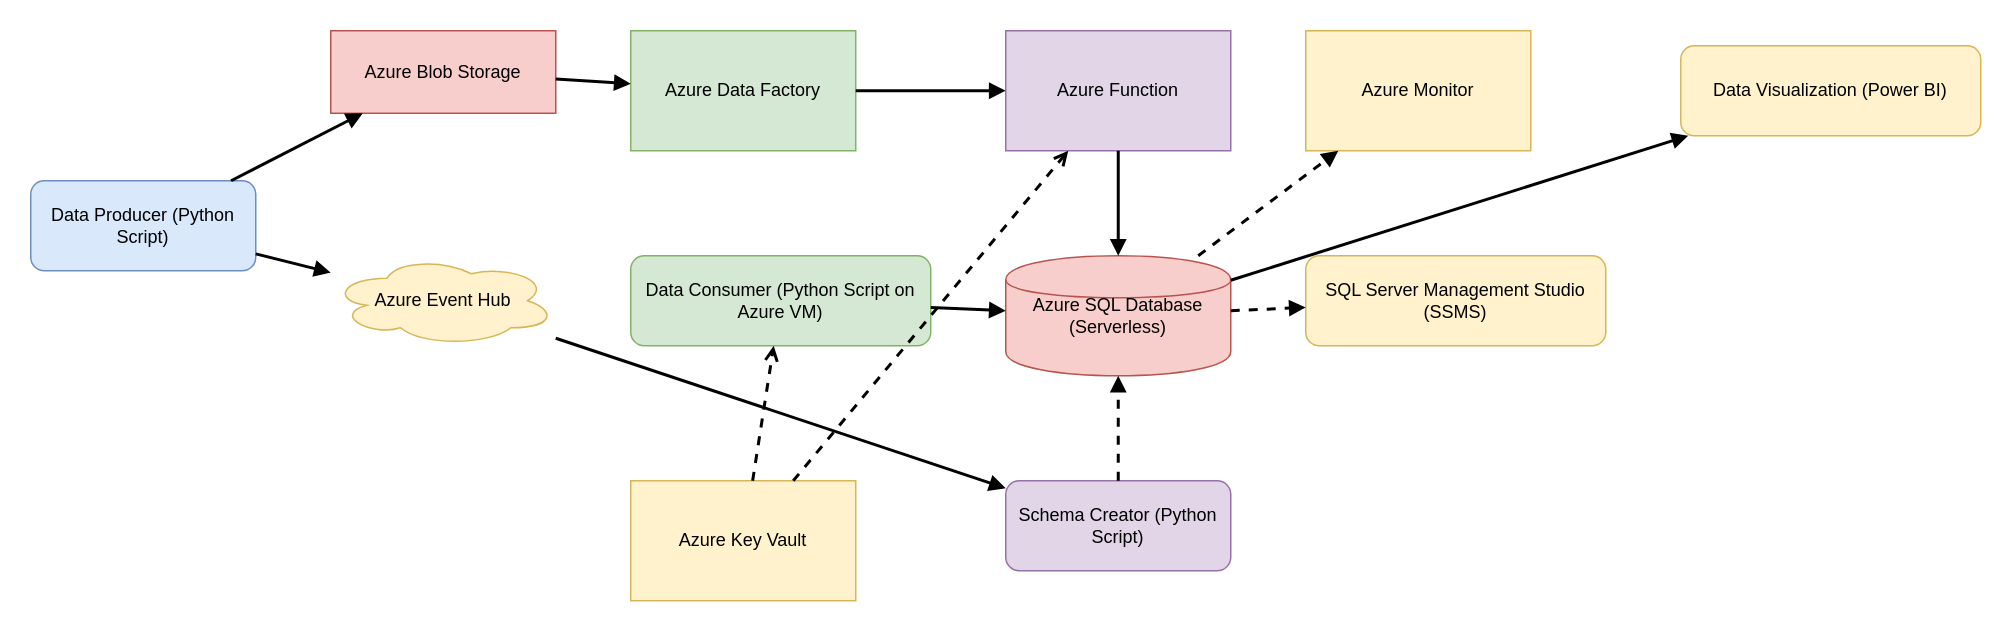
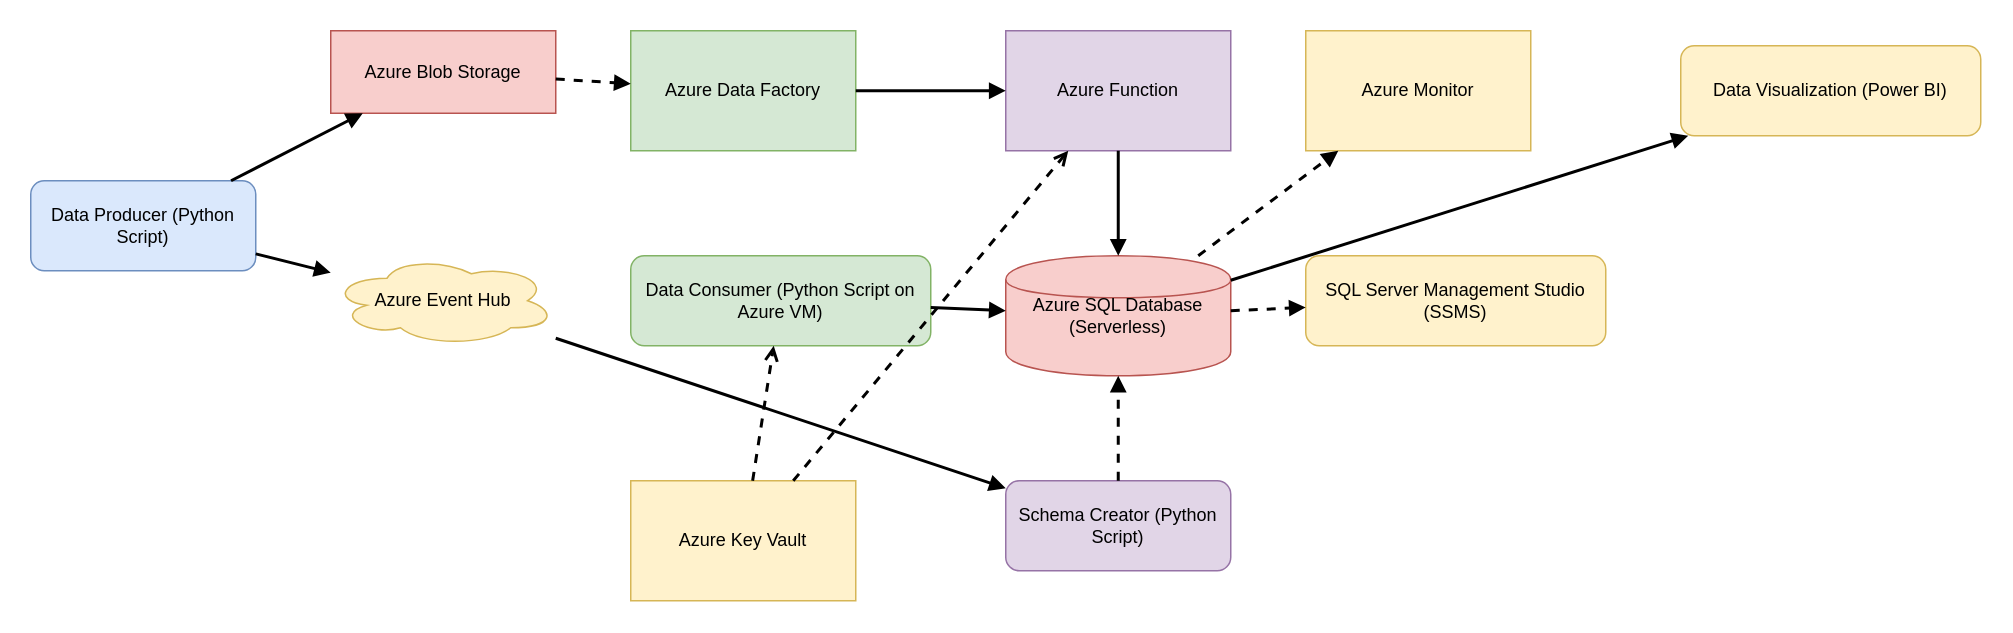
edge "Azure Blob Storage" -> "Azure Data Factory": style solid -> dashed
